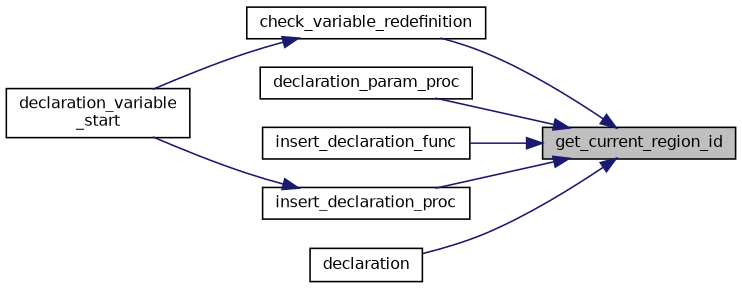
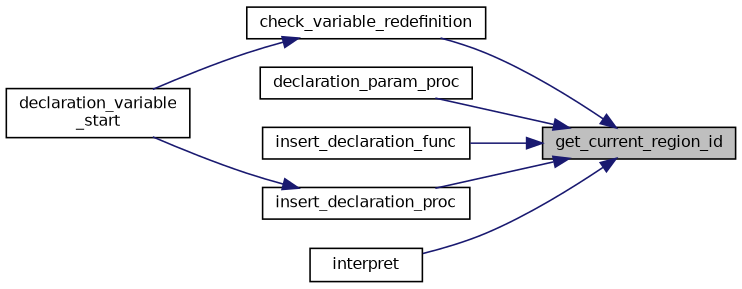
node "declaration": label "declaration" -> "interpret"
